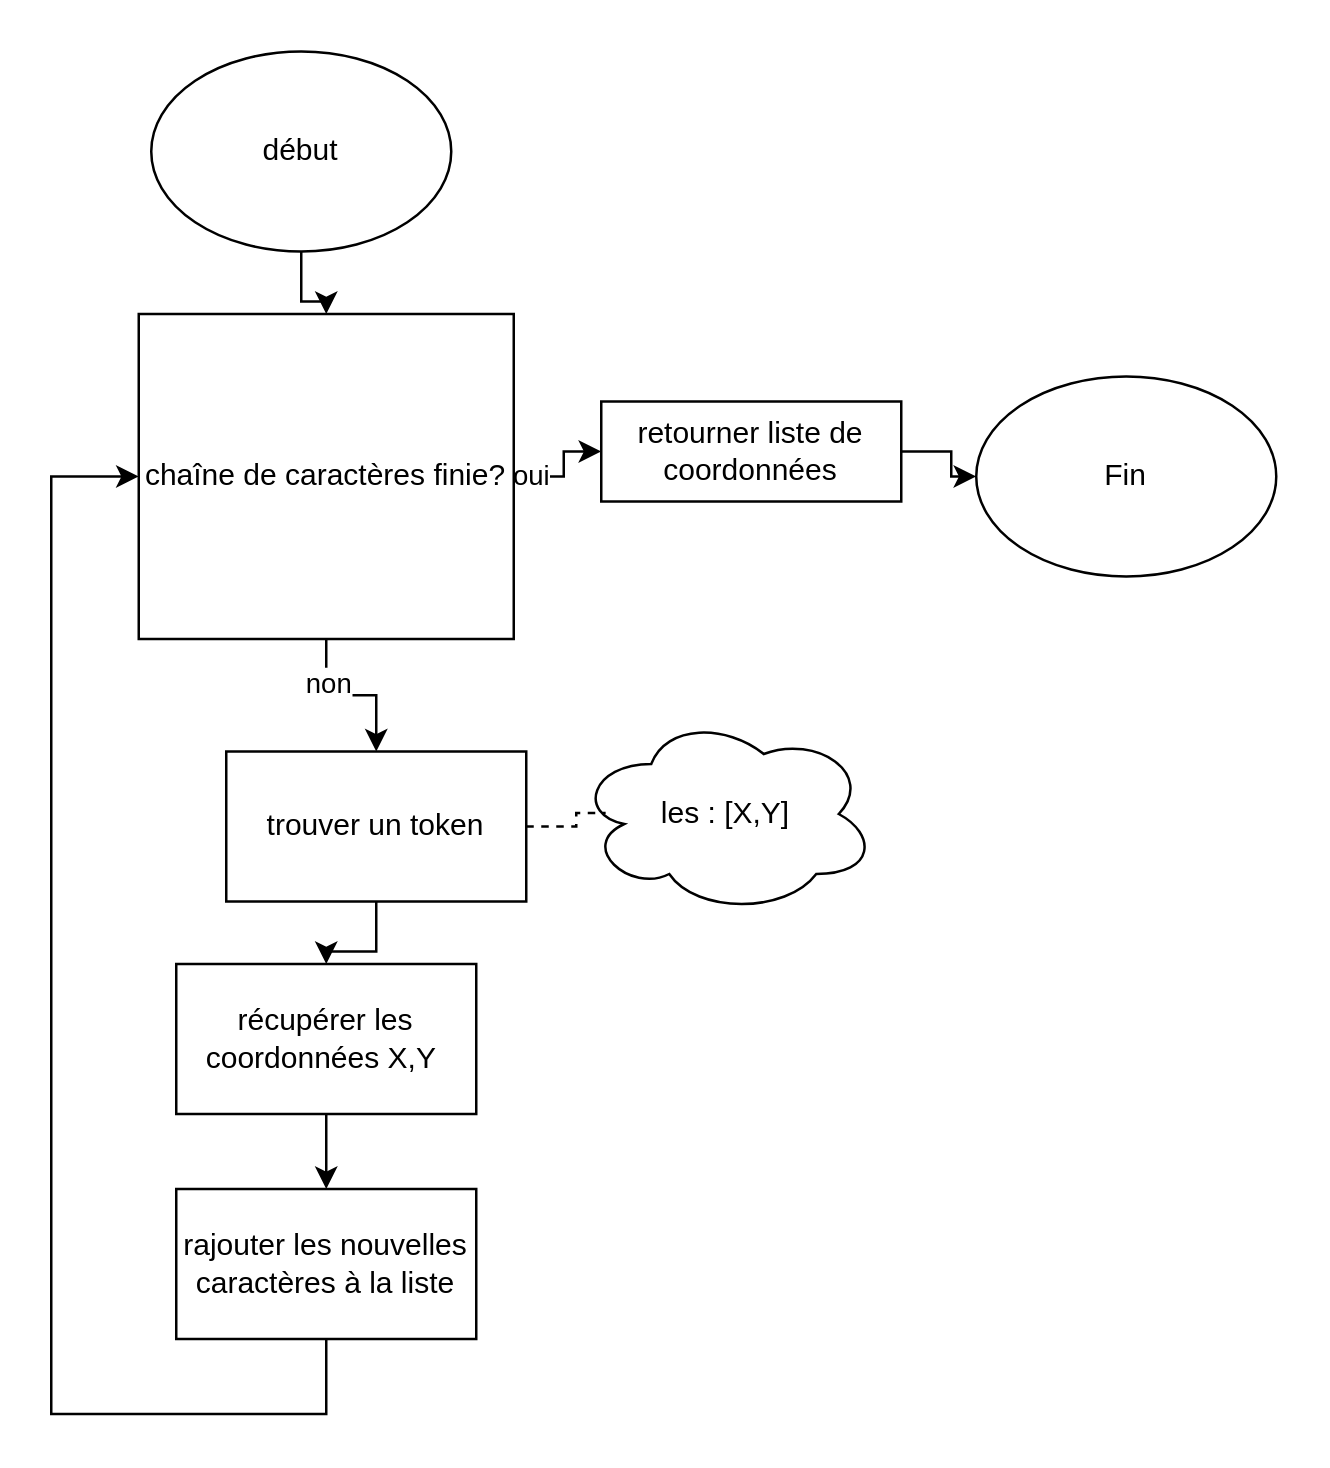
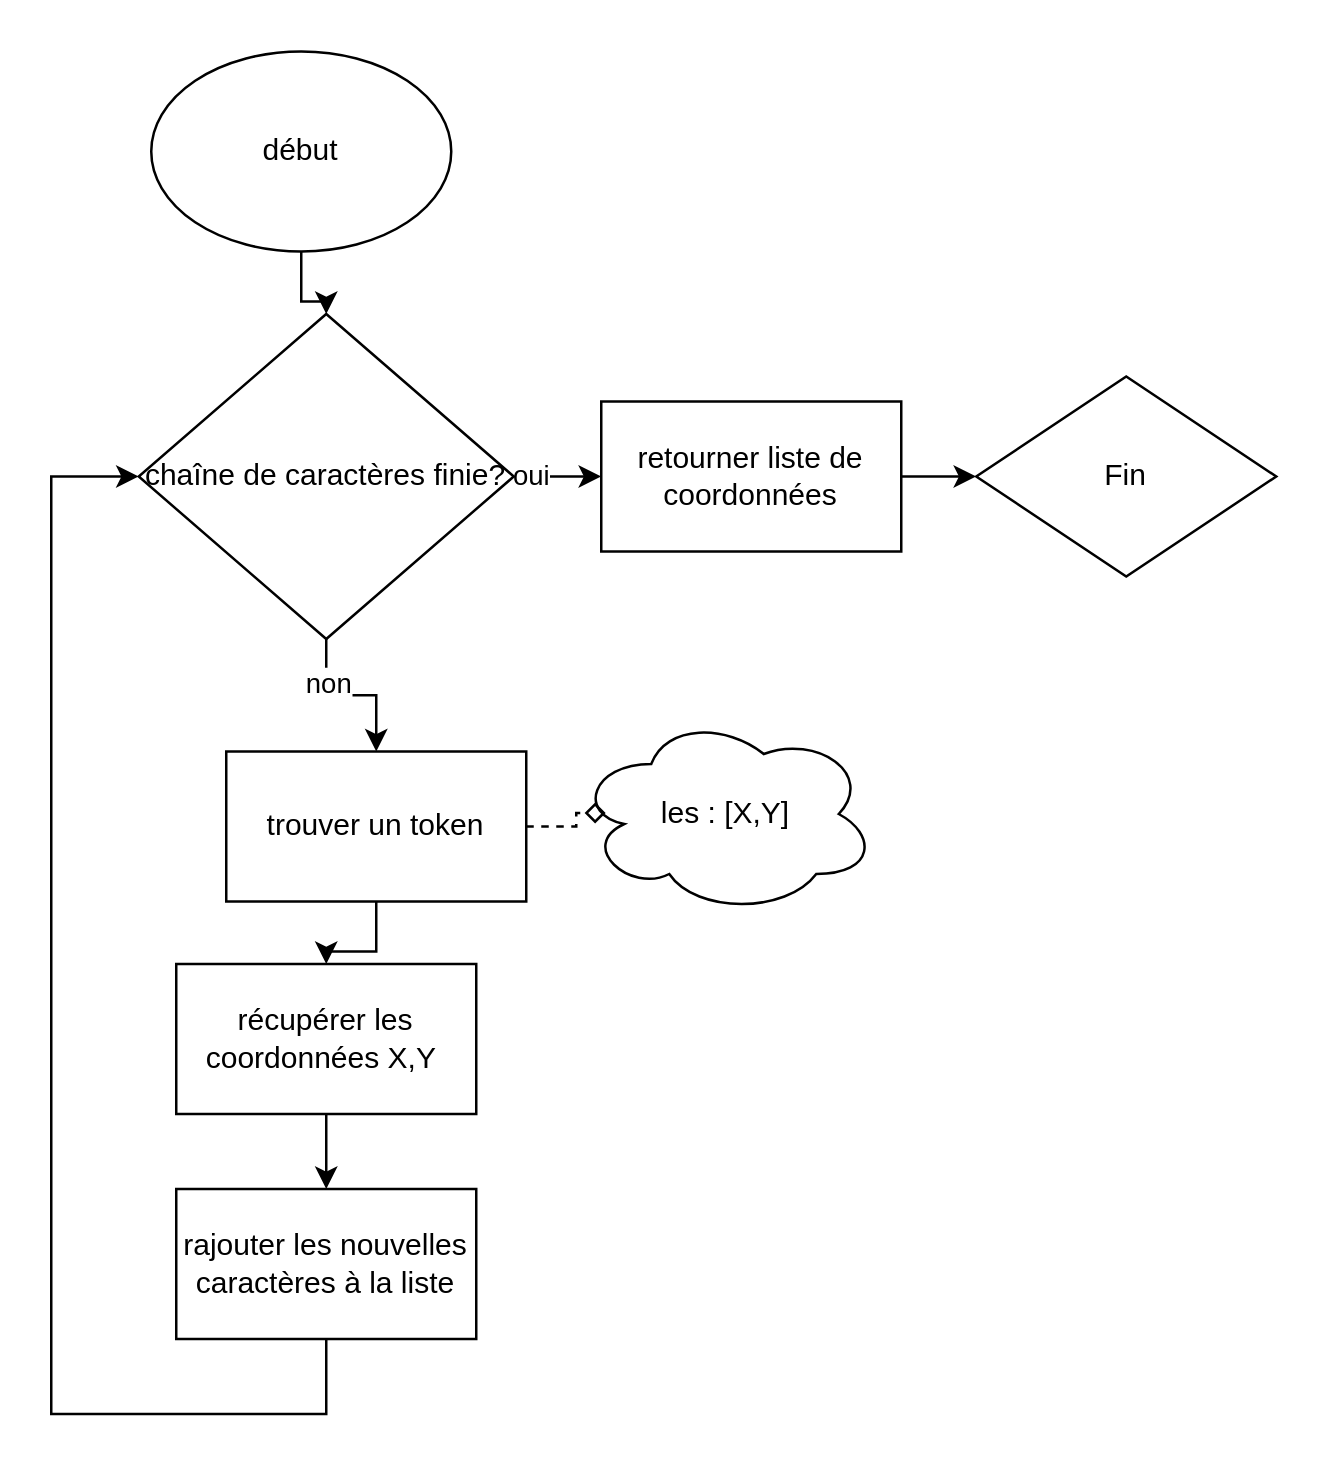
node "retourner liste de coordonnées": size 300x100 -> 300x150
node "chaîne de caractères finie?": shape rectangle -> diamond
node "Fin": shape ellipse -> diamond
edge "les : [X,Y]" -- "trouver un token": arrowhead none -> diamond
